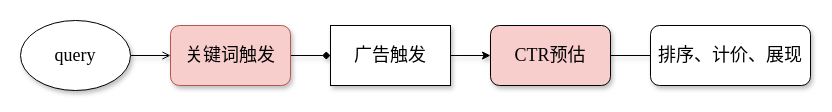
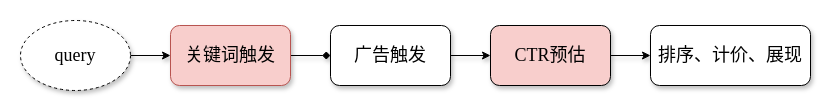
node "query": style solid -> dashed
edge "query" -> "关键词触发": arrowhead open -> classic
node "广告触发": shape rectangle -> rounded rectangle
edge "CTR预估" -- "排序、计价、展现": arrowhead none -> classic
